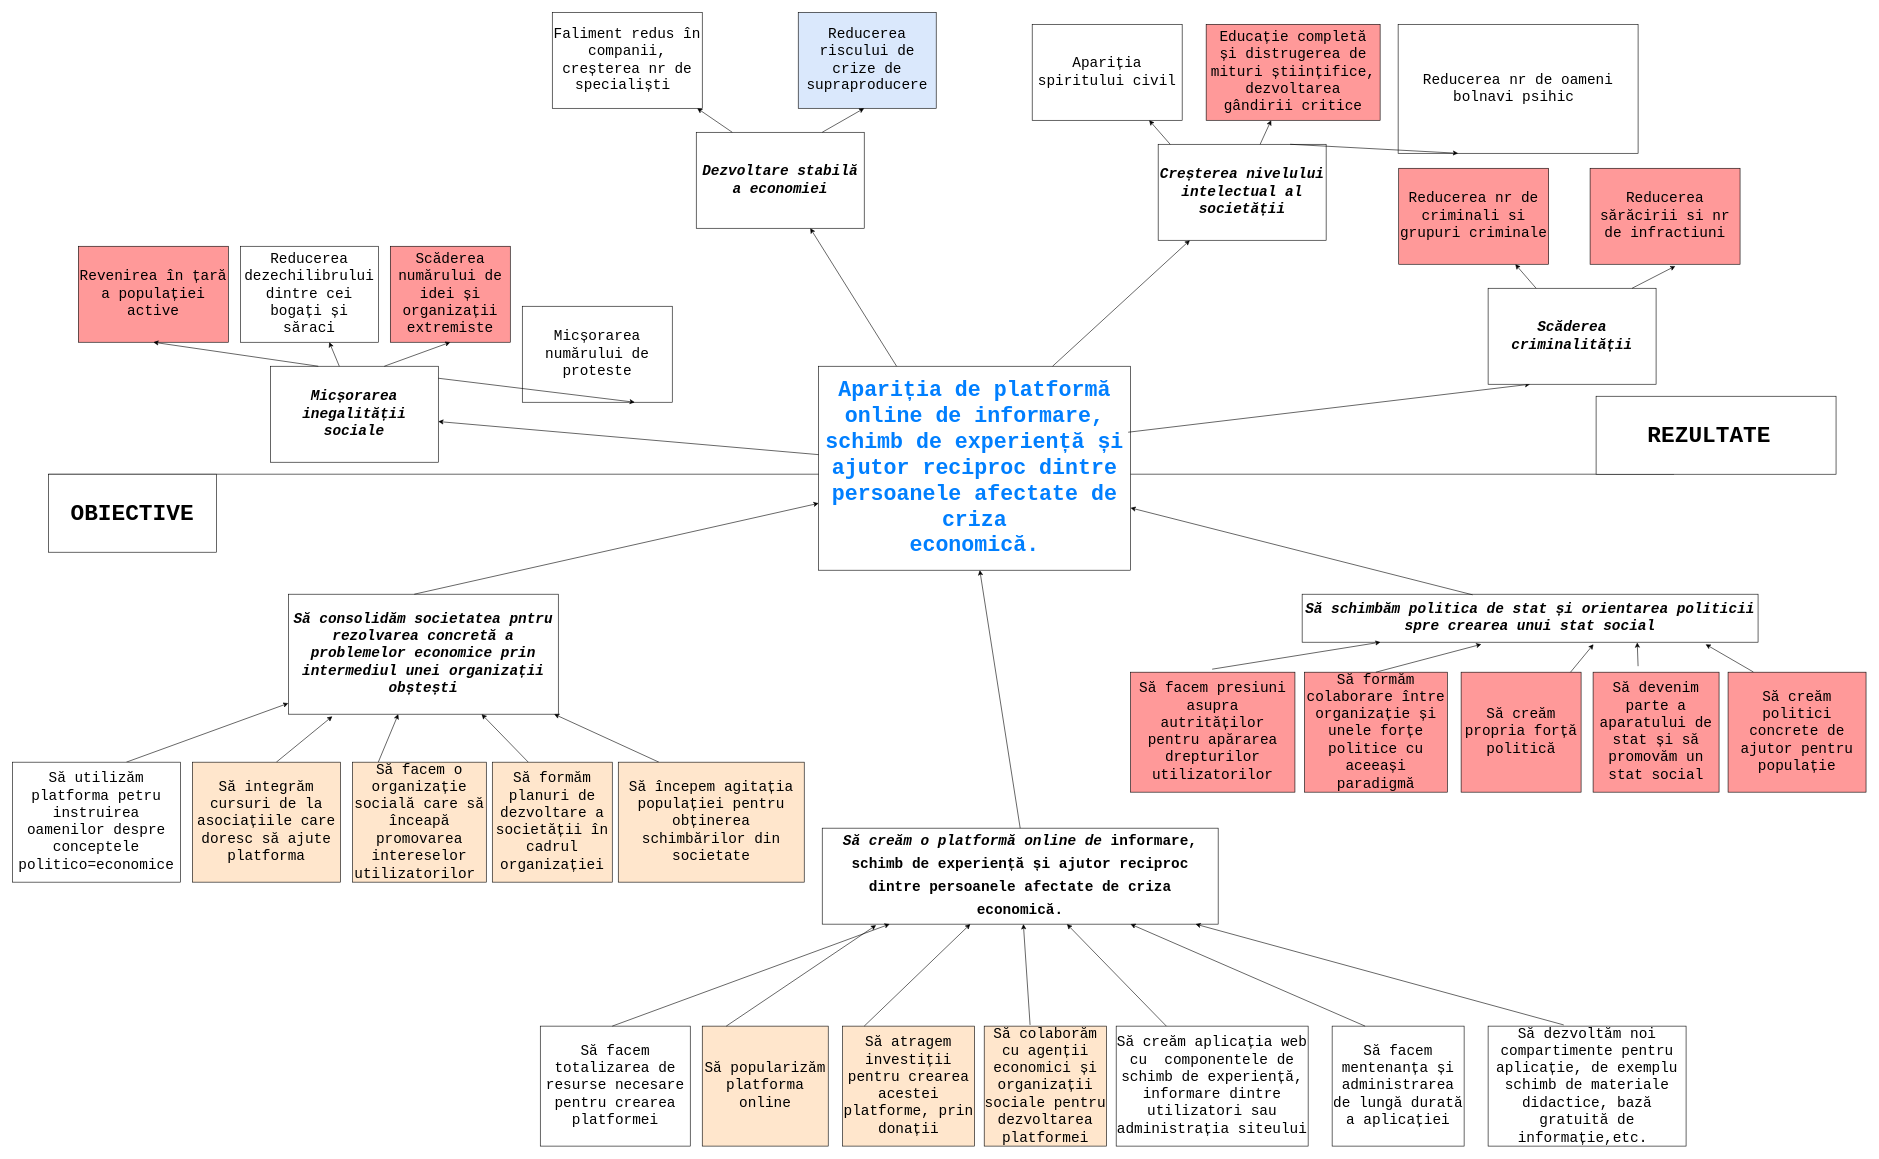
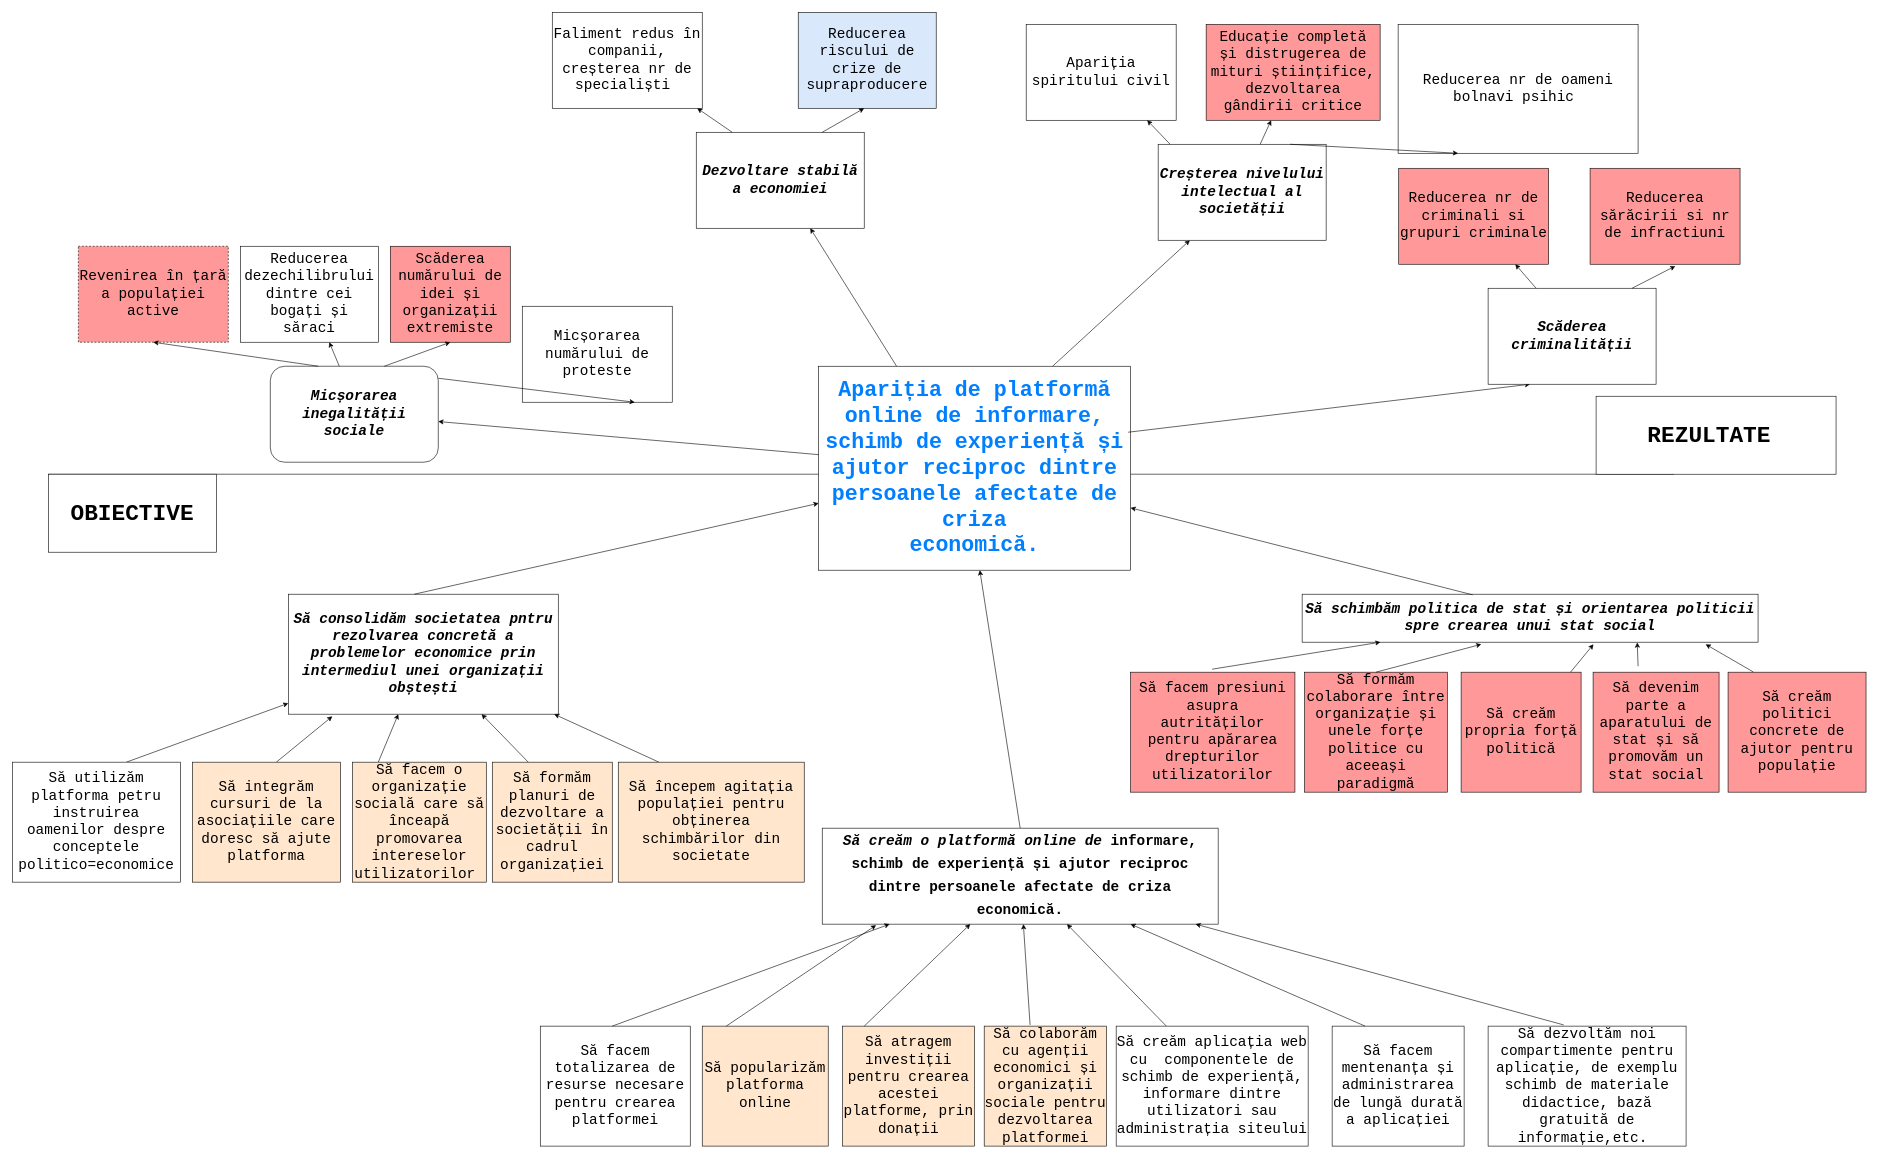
node "Apariția spiritului civil": moved (1107, 72) -> (1101, 72)
node "Revenirea în țară a populației active": style solid -> dashed
node "Micșorarea inegalității sociale": shape rectangle -> rounded rectangle
